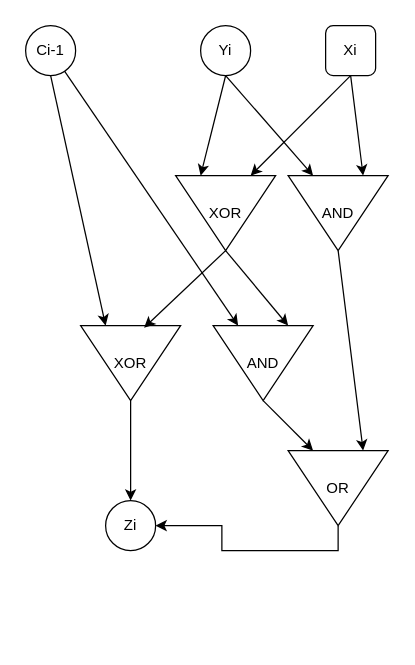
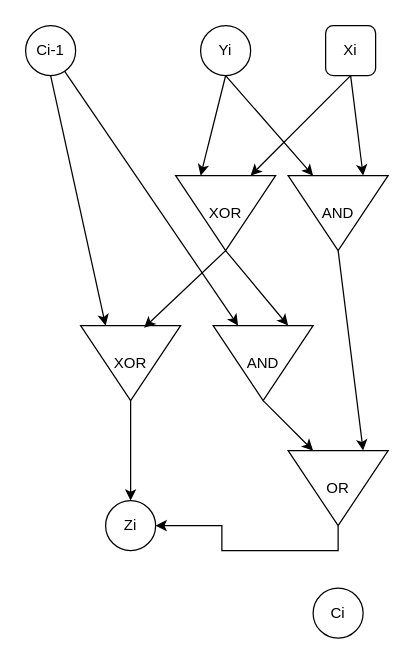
node "Ci": added
